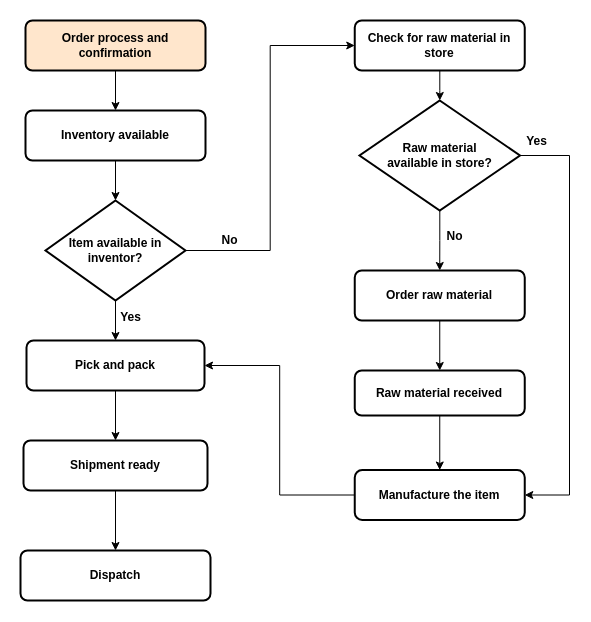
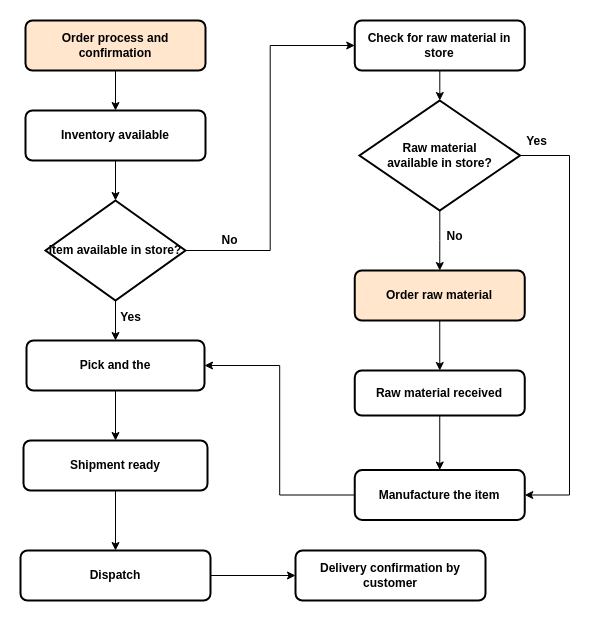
node "Item available in inventor?": label "Item available in inventor?" -> "Item available in store?"
node "Order raw material": fillcolor #ffffff -> #ffe6cc
node "Pick and pack": label "Pick and pack" -> "Pick and the"
edge "Dispatch" -> "Delivery confirmation by customer": added
node "Delivery confirmation by customer": added
